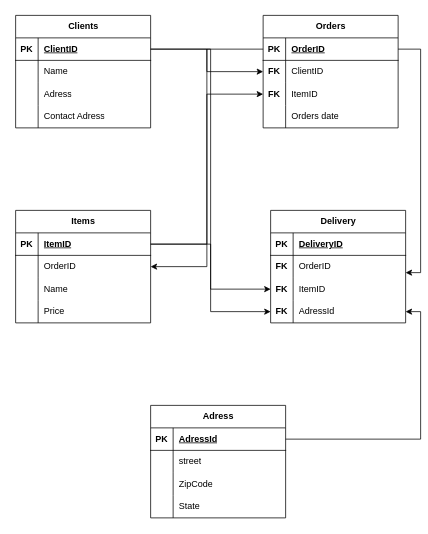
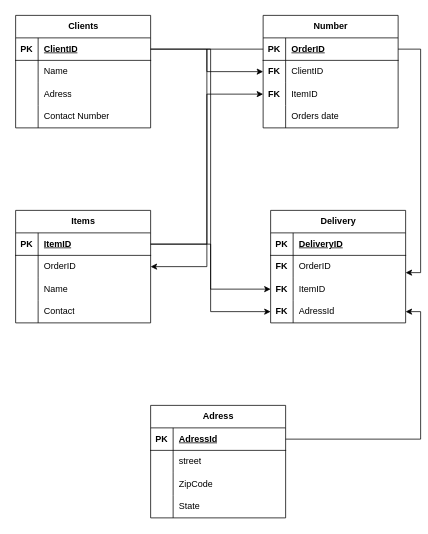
node "Orders": label "Orders" -> "Number"
node "Contact Adress": label "Contact Adress" -> "Contact Number"
node "Price": label "Price" -> "Contact"
